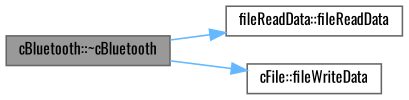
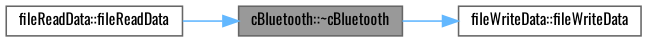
edge "cBluetooth::~cBluetooth" -> "fileReadData::fileReadData": reversed
node "cFile::fileWriteData": label "cFile::fileWriteData" -> "fileWriteData::fileWriteData"
